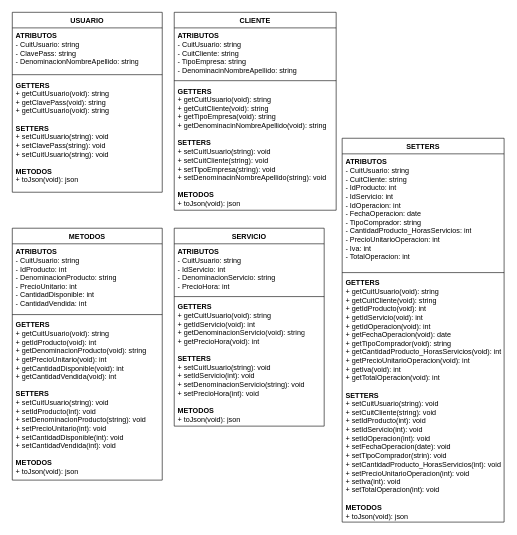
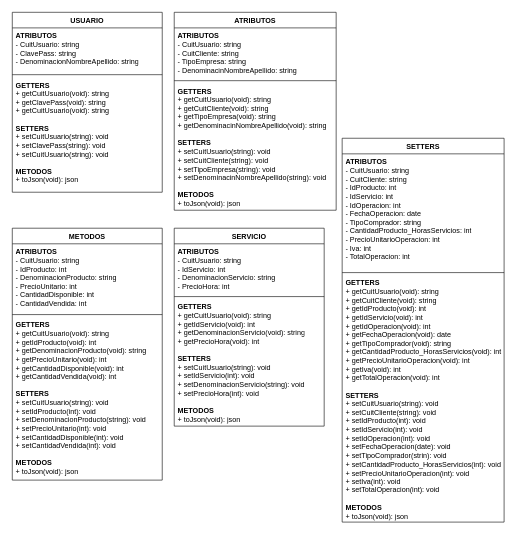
node "CLIENTE": label "CLIENTE" -> "ATRIBUTOS"
